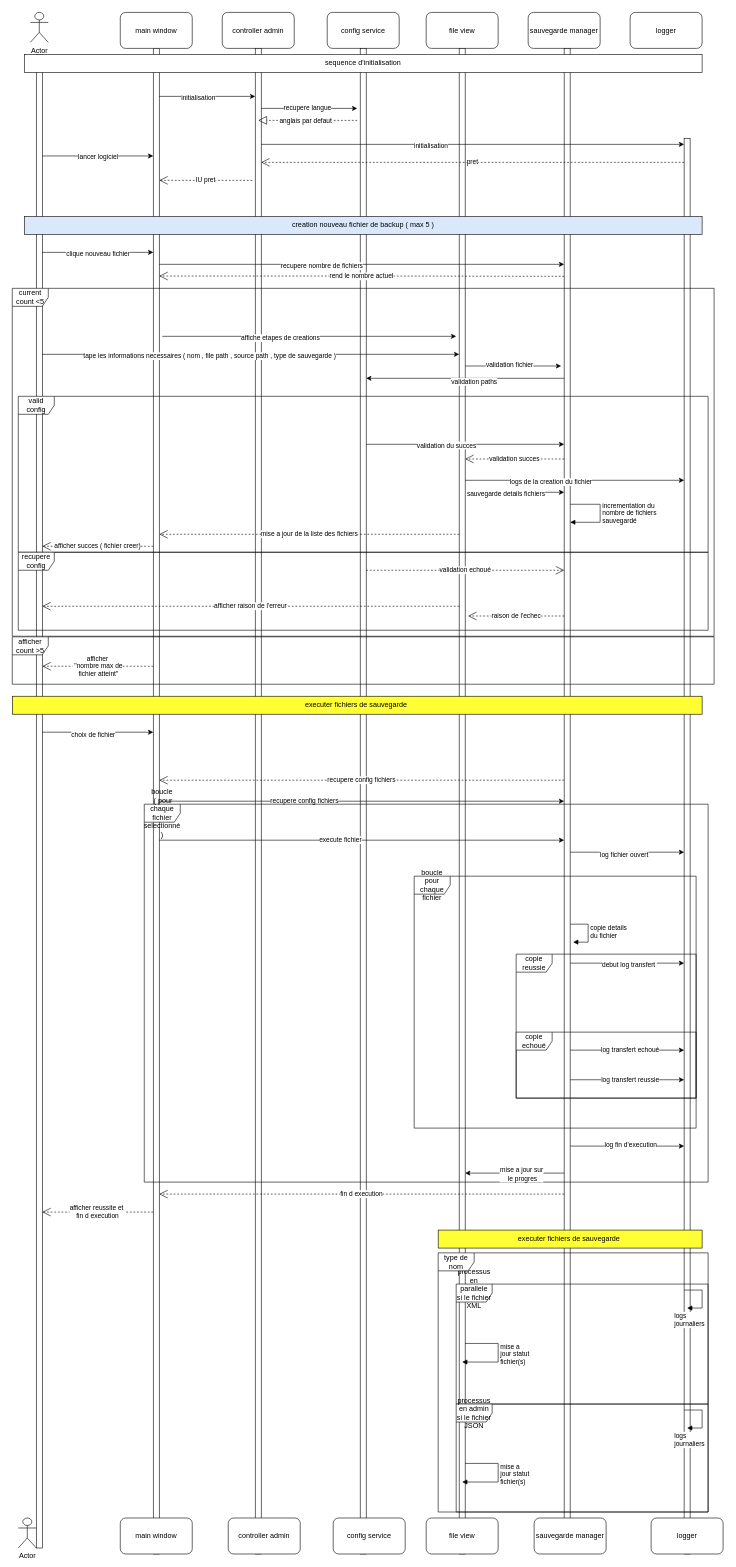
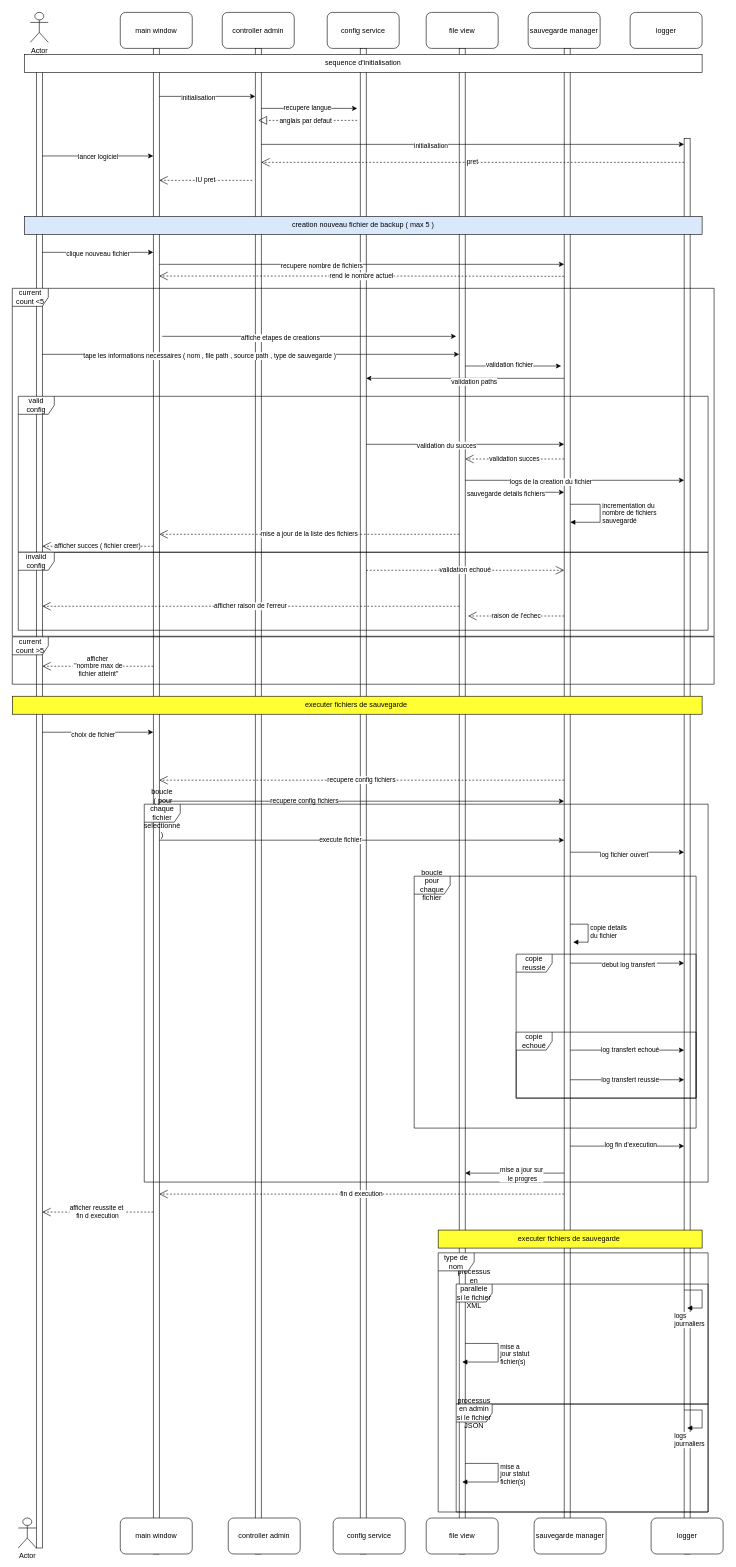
node "recupere config": label "recupere config" -> "invalid config"
node "afficher count >5": label "afficher count >5" -> "current count >5"
